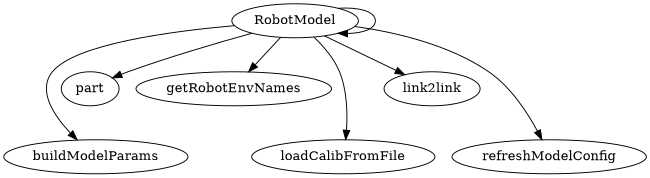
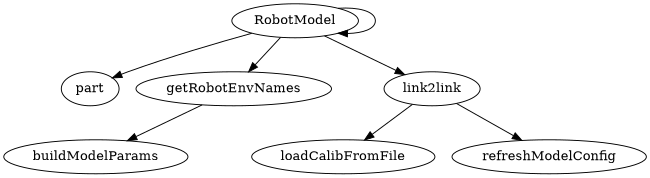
edge "RobotModel" -> "buildModelParams": now "getRobotEnvNames" -> "buildModelParams"
edge "RobotModel" -> "refreshModelConfig": now "link2link" -> "refreshModelConfig"
edge "RobotModel" -> "loadCalibFromFile": now "link2link" -> "loadCalibFromFile"
